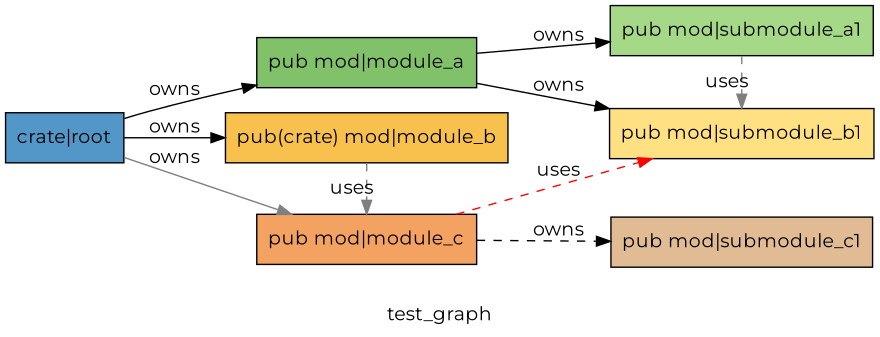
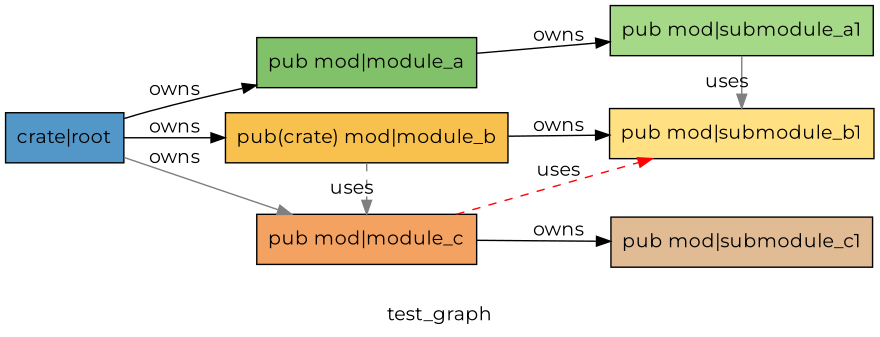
edge "pub mod|submodule_a1" -> "pub mod|submodule_b1": style dashed -> solid
edge "pub mod|module_a" -> "pub mod|submodule_b1": now "pub(crate) mod|module_b" -> "pub mod|submodule_b1"
edge "pub mod|module_c" -> "pub mod|submodule_c1": style dashed -> solid
